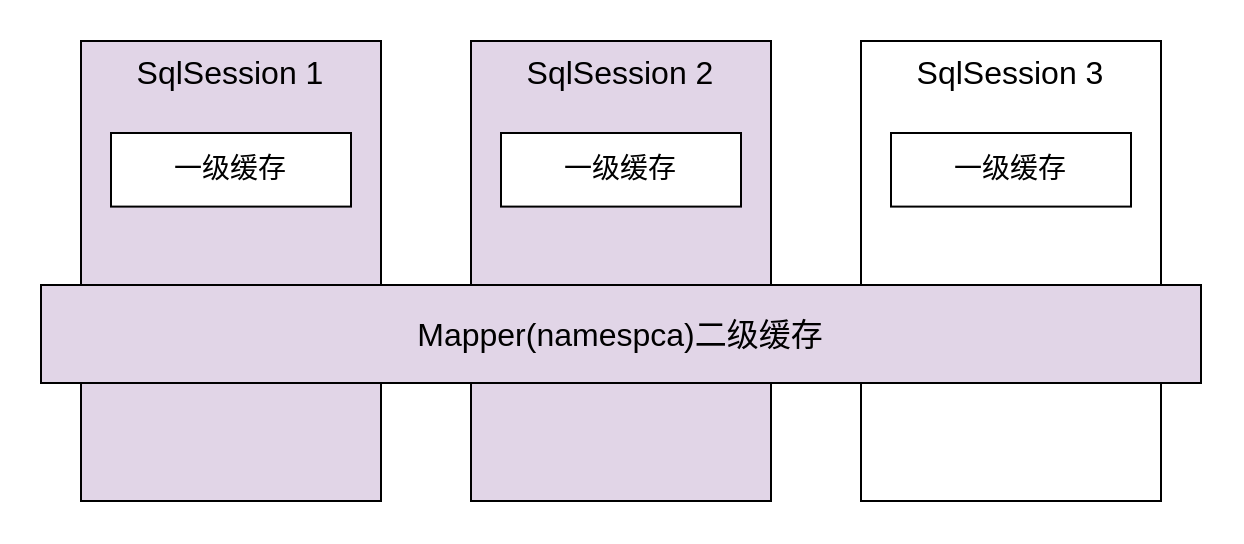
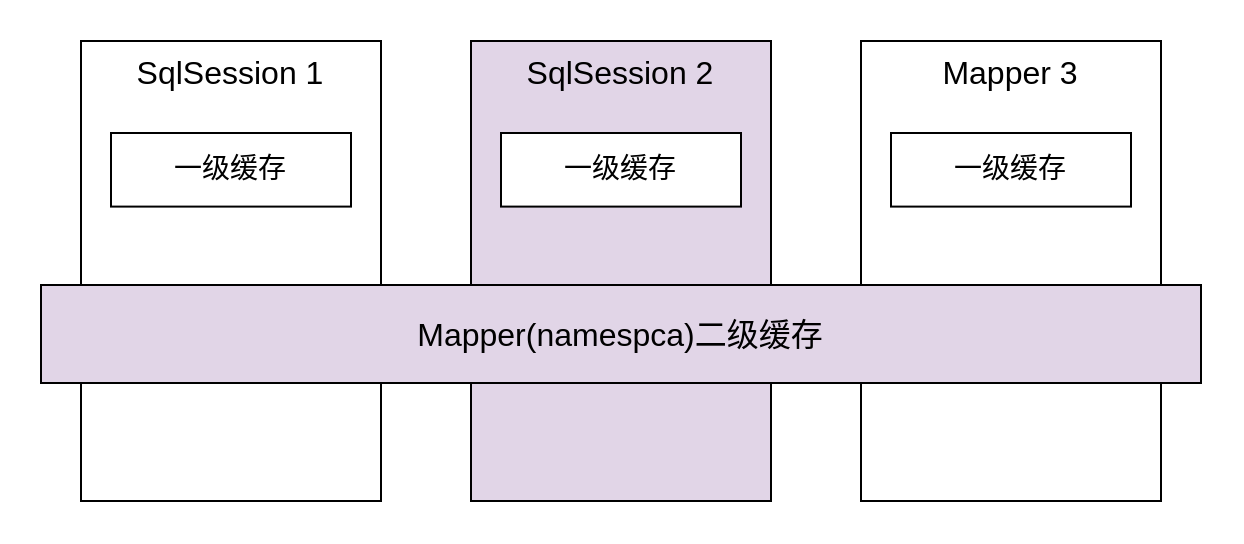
node "SqlSession 3": label "SqlSession 3" -> "Mapper 3"
node "SqlSession 1": fillcolor #e1d5e7 -> #ffffff
